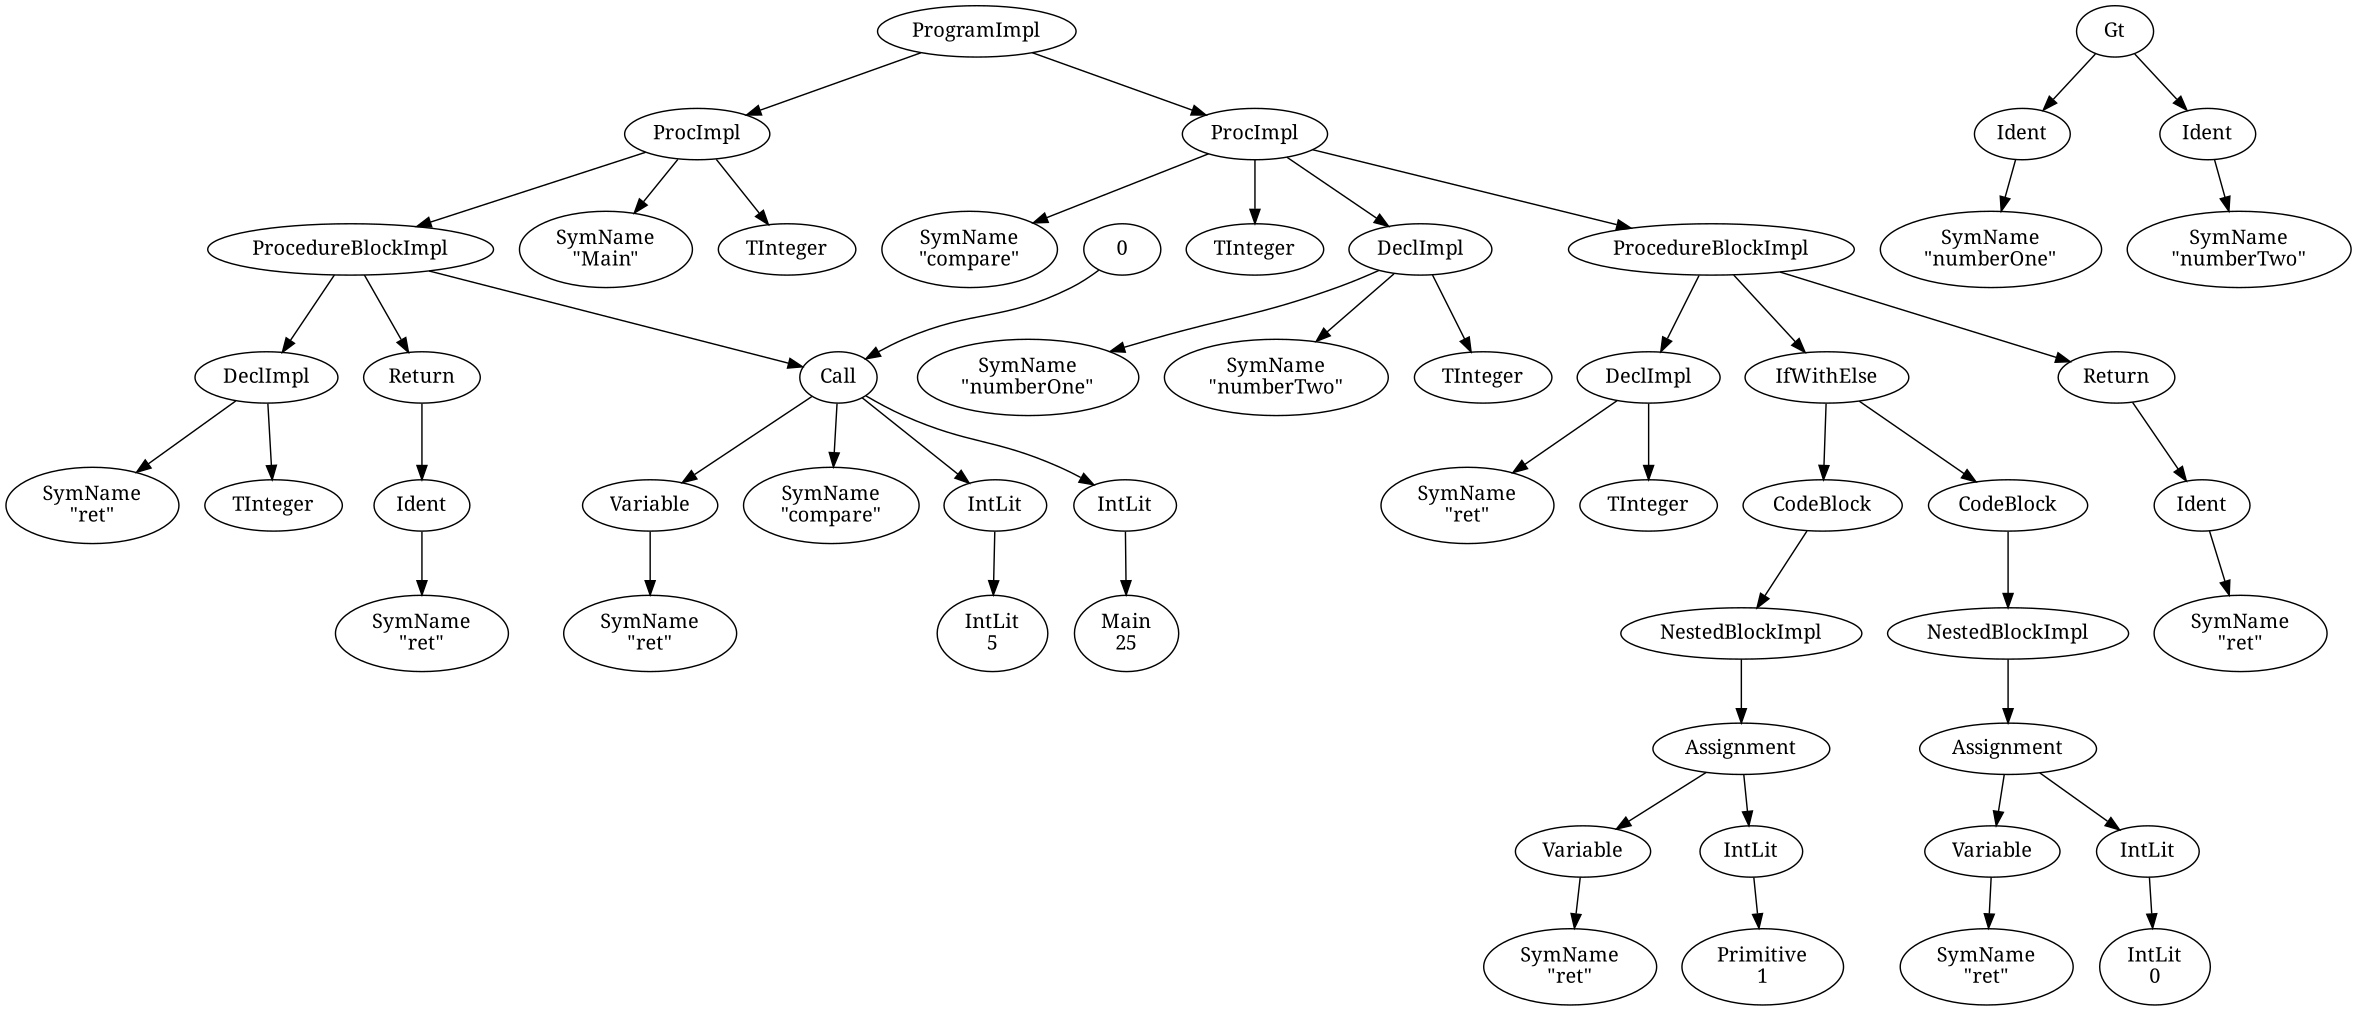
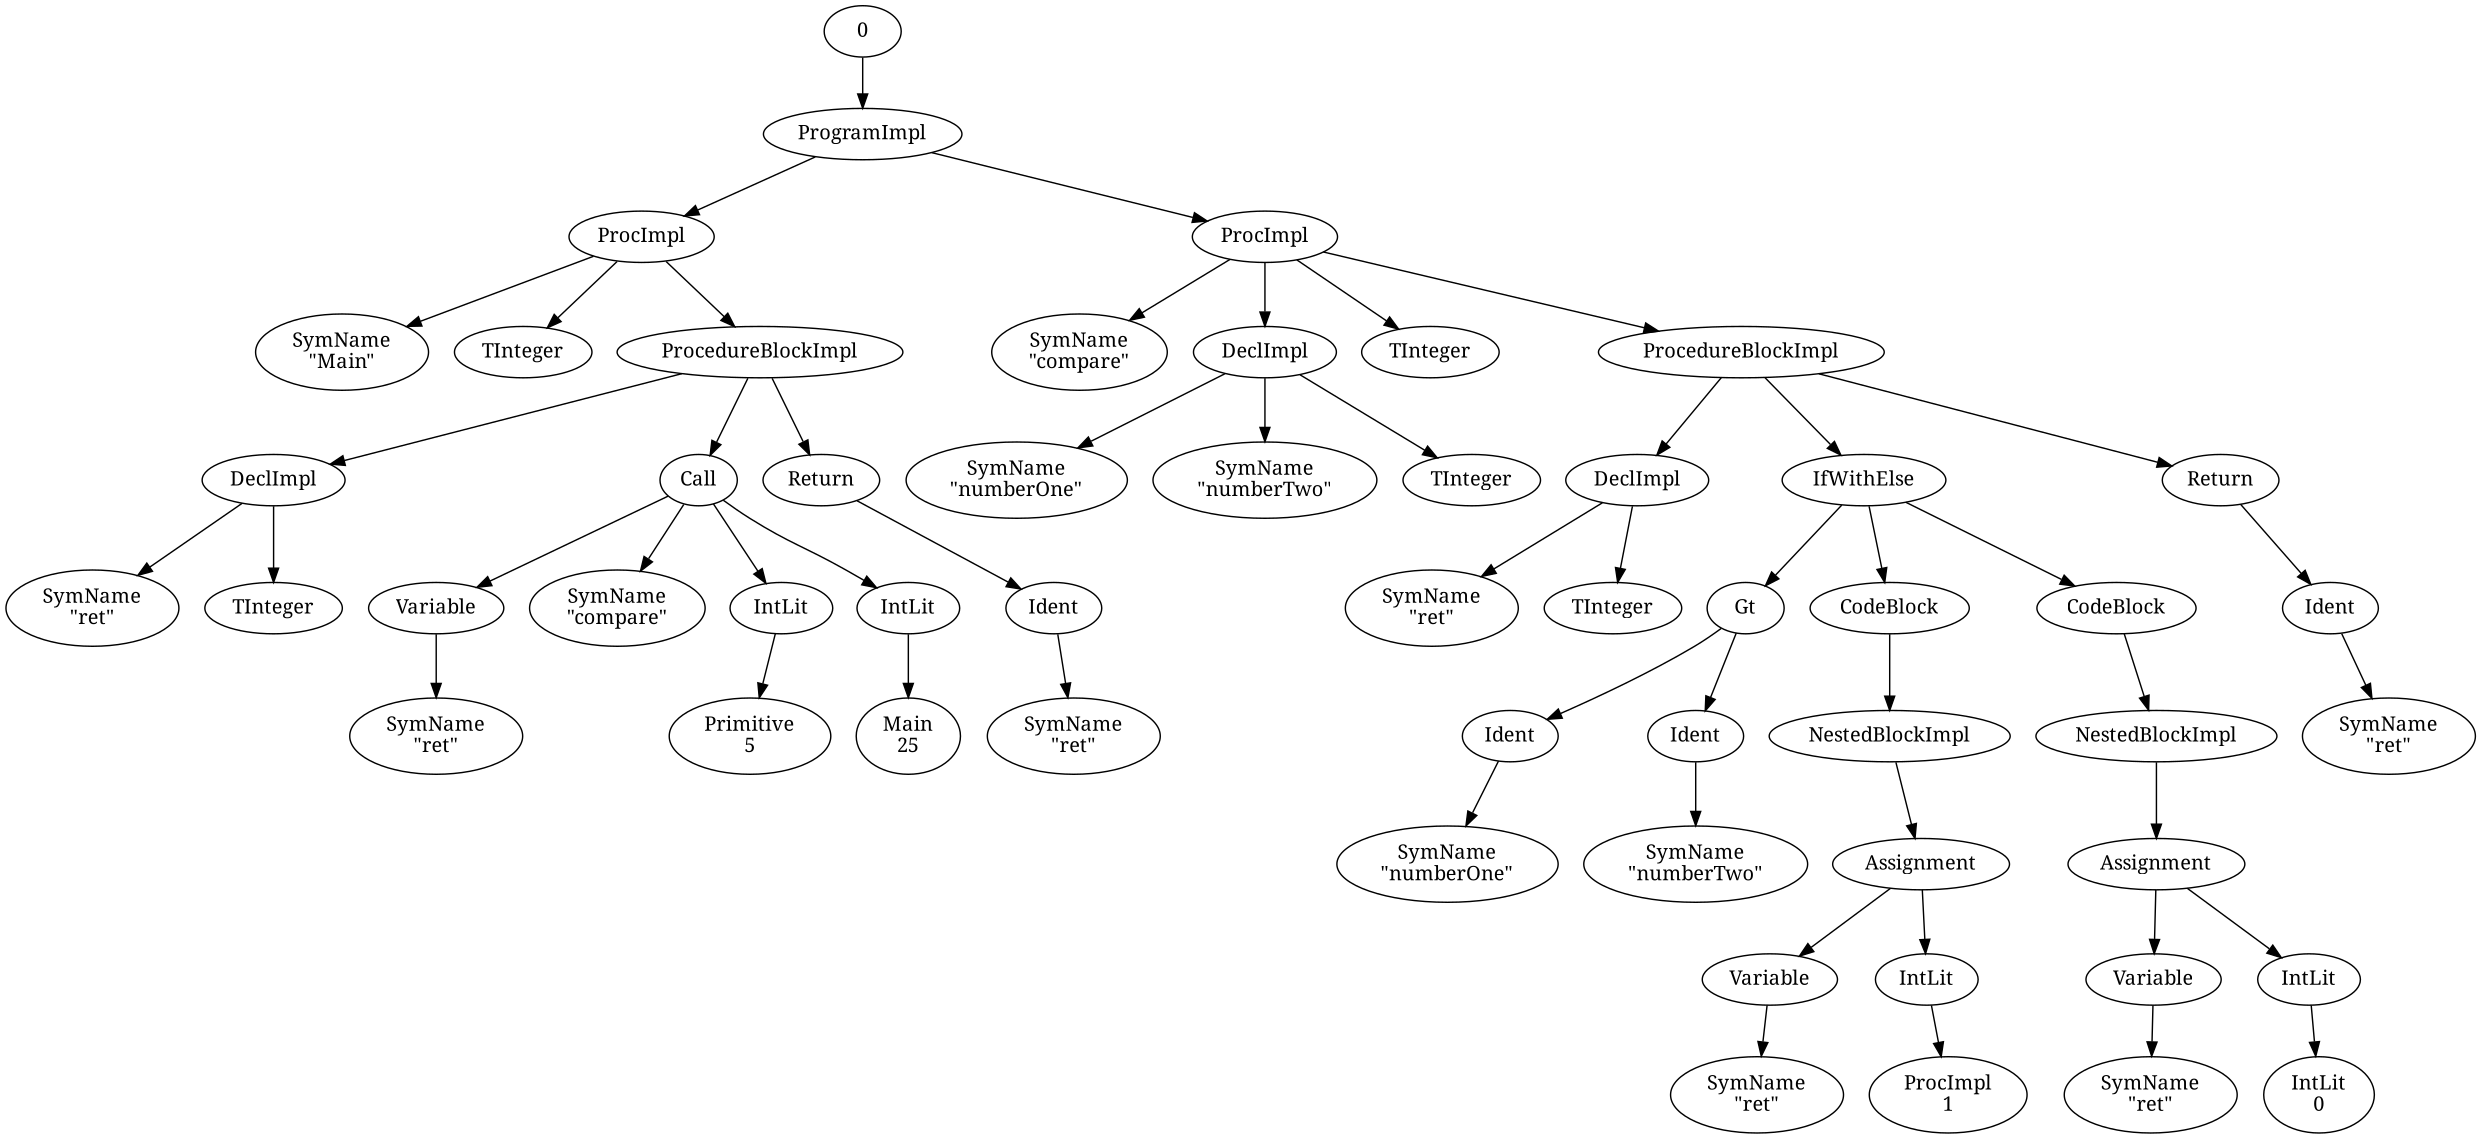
edge "0" -> "Call": now "0" -> "ProgramImpl"
edge "IfWithElse" -> "Gt": added
node "IntLit 5": label "IntLit 5" -> "Primitive 5"
node "Primitive 1": label "Primitive 1" -> "ProcImpl 1"
